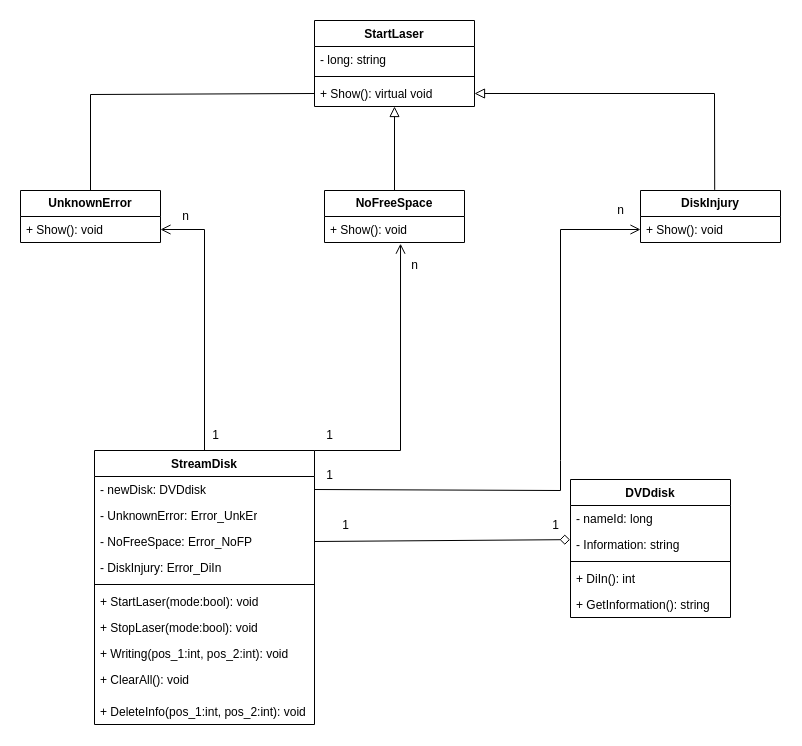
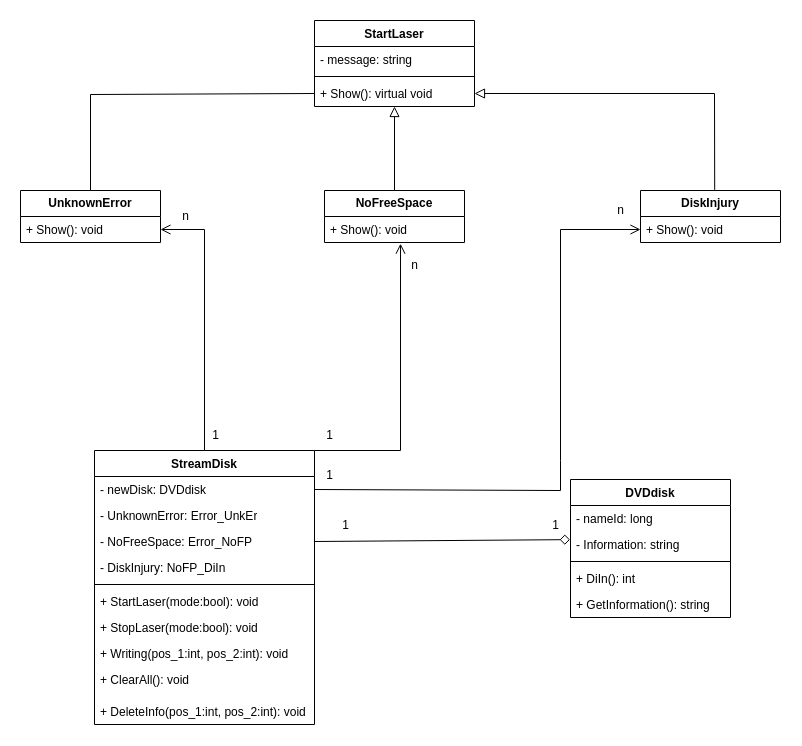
node "- long: string": label "- long: string" -> "- message: string"
node "- DiskInjury: Error_DiIn": label "- DiskInjury: Error_DiIn" -> "- DiskInjury: NoFP_DiIn"
